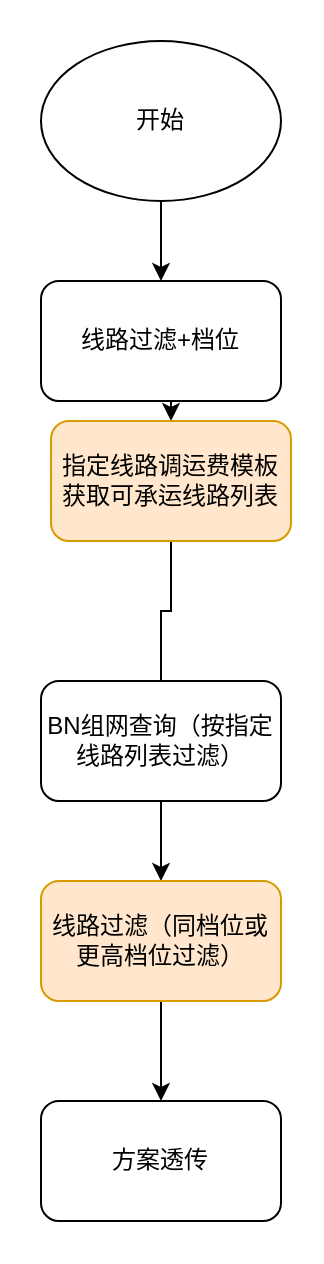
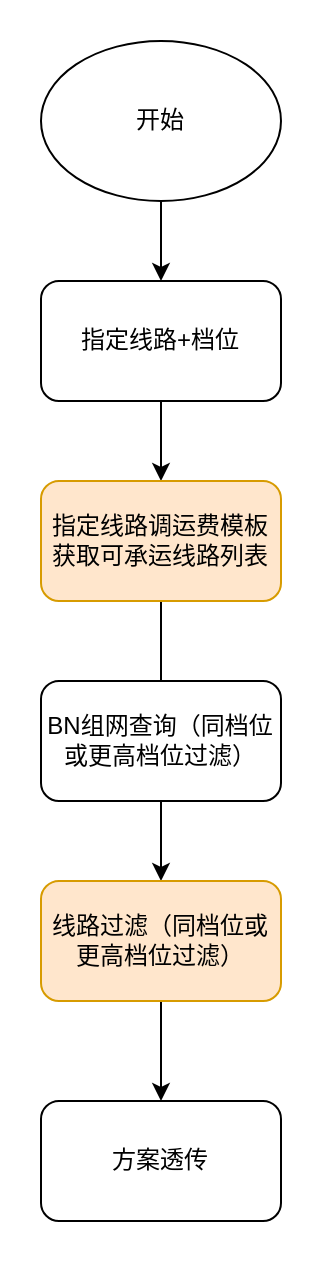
node "线路过滤+档位": label "线路过滤+档位" -> "指定线路+档位"
node "指定线路调运费模板获取可承运线路列表": moved (171, 481) -> (161, 541)
node "BN组网查询（按指定线路列表过滤）": label "BN组网查询（按指定线路列表过滤）" -> "BN组网查询（同档位或更高档位过滤）"
